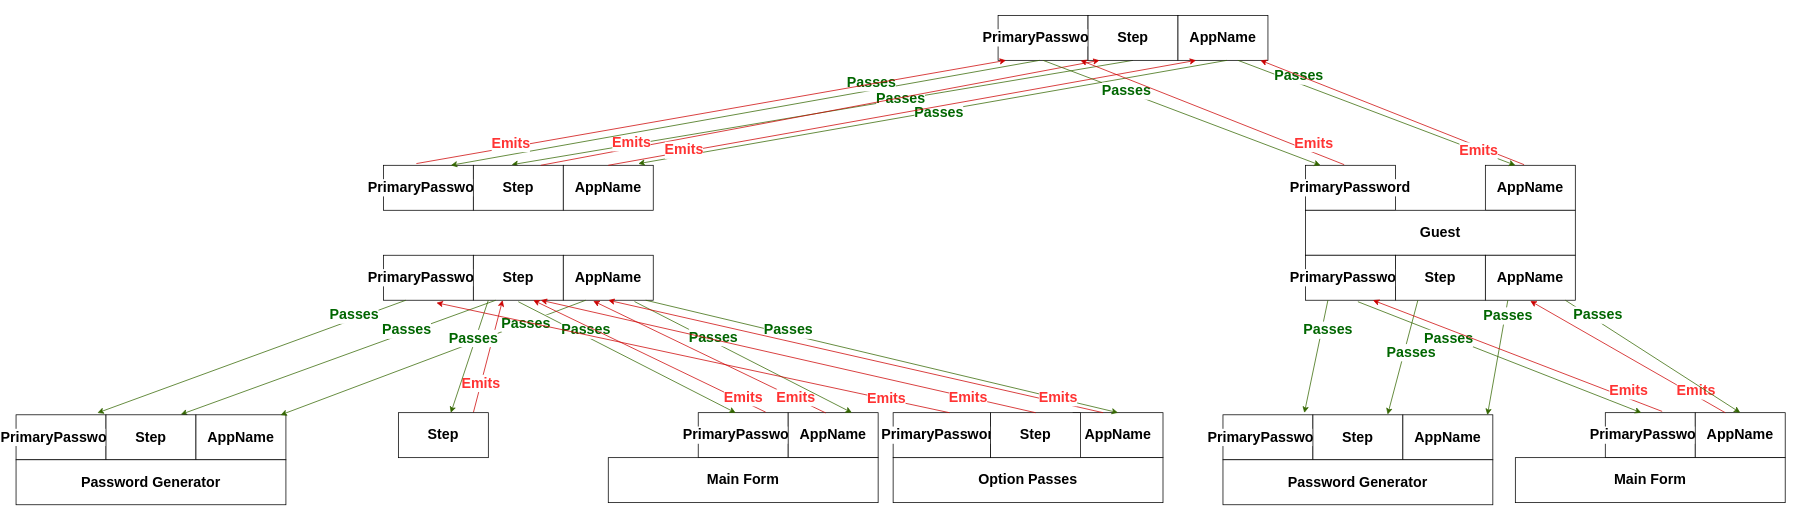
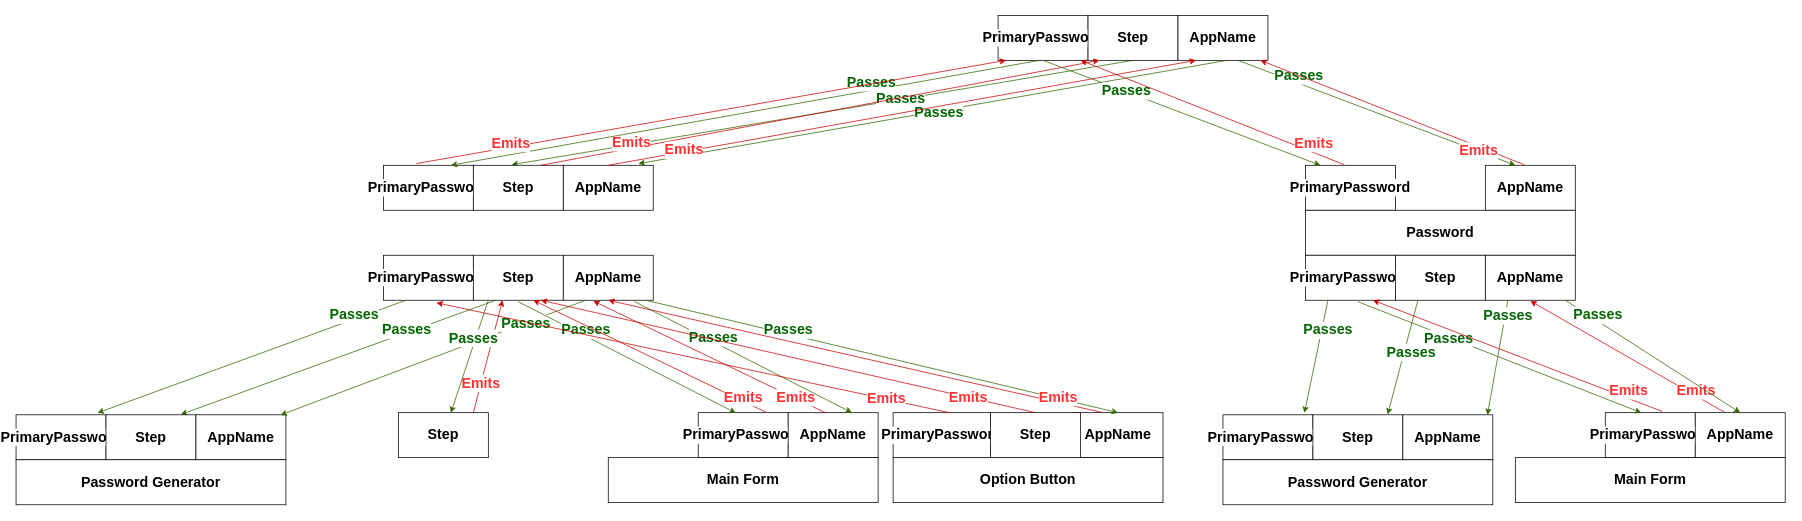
node "Guest": label "Guest" -> "Password"
node "Option Passes": label "Option Passes" -> "Option Button"
